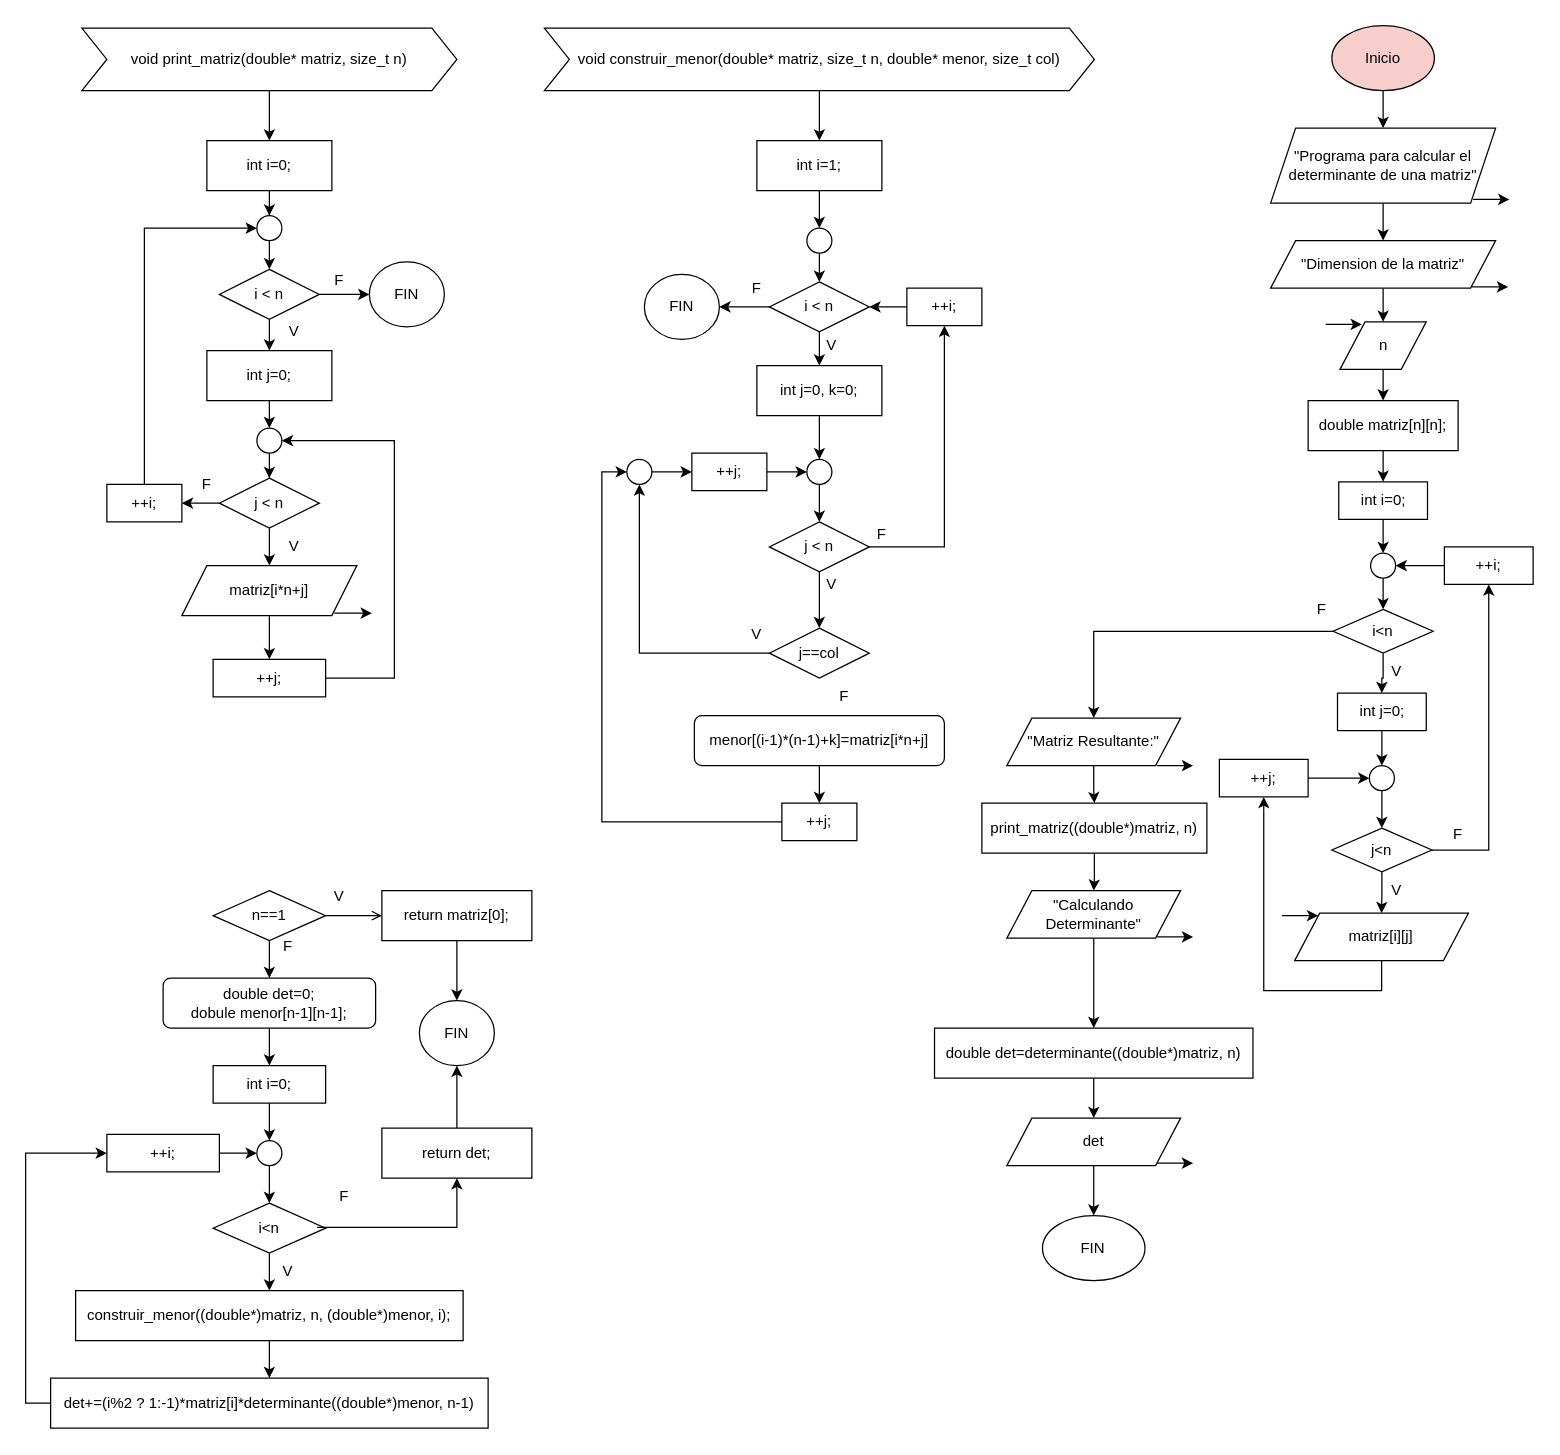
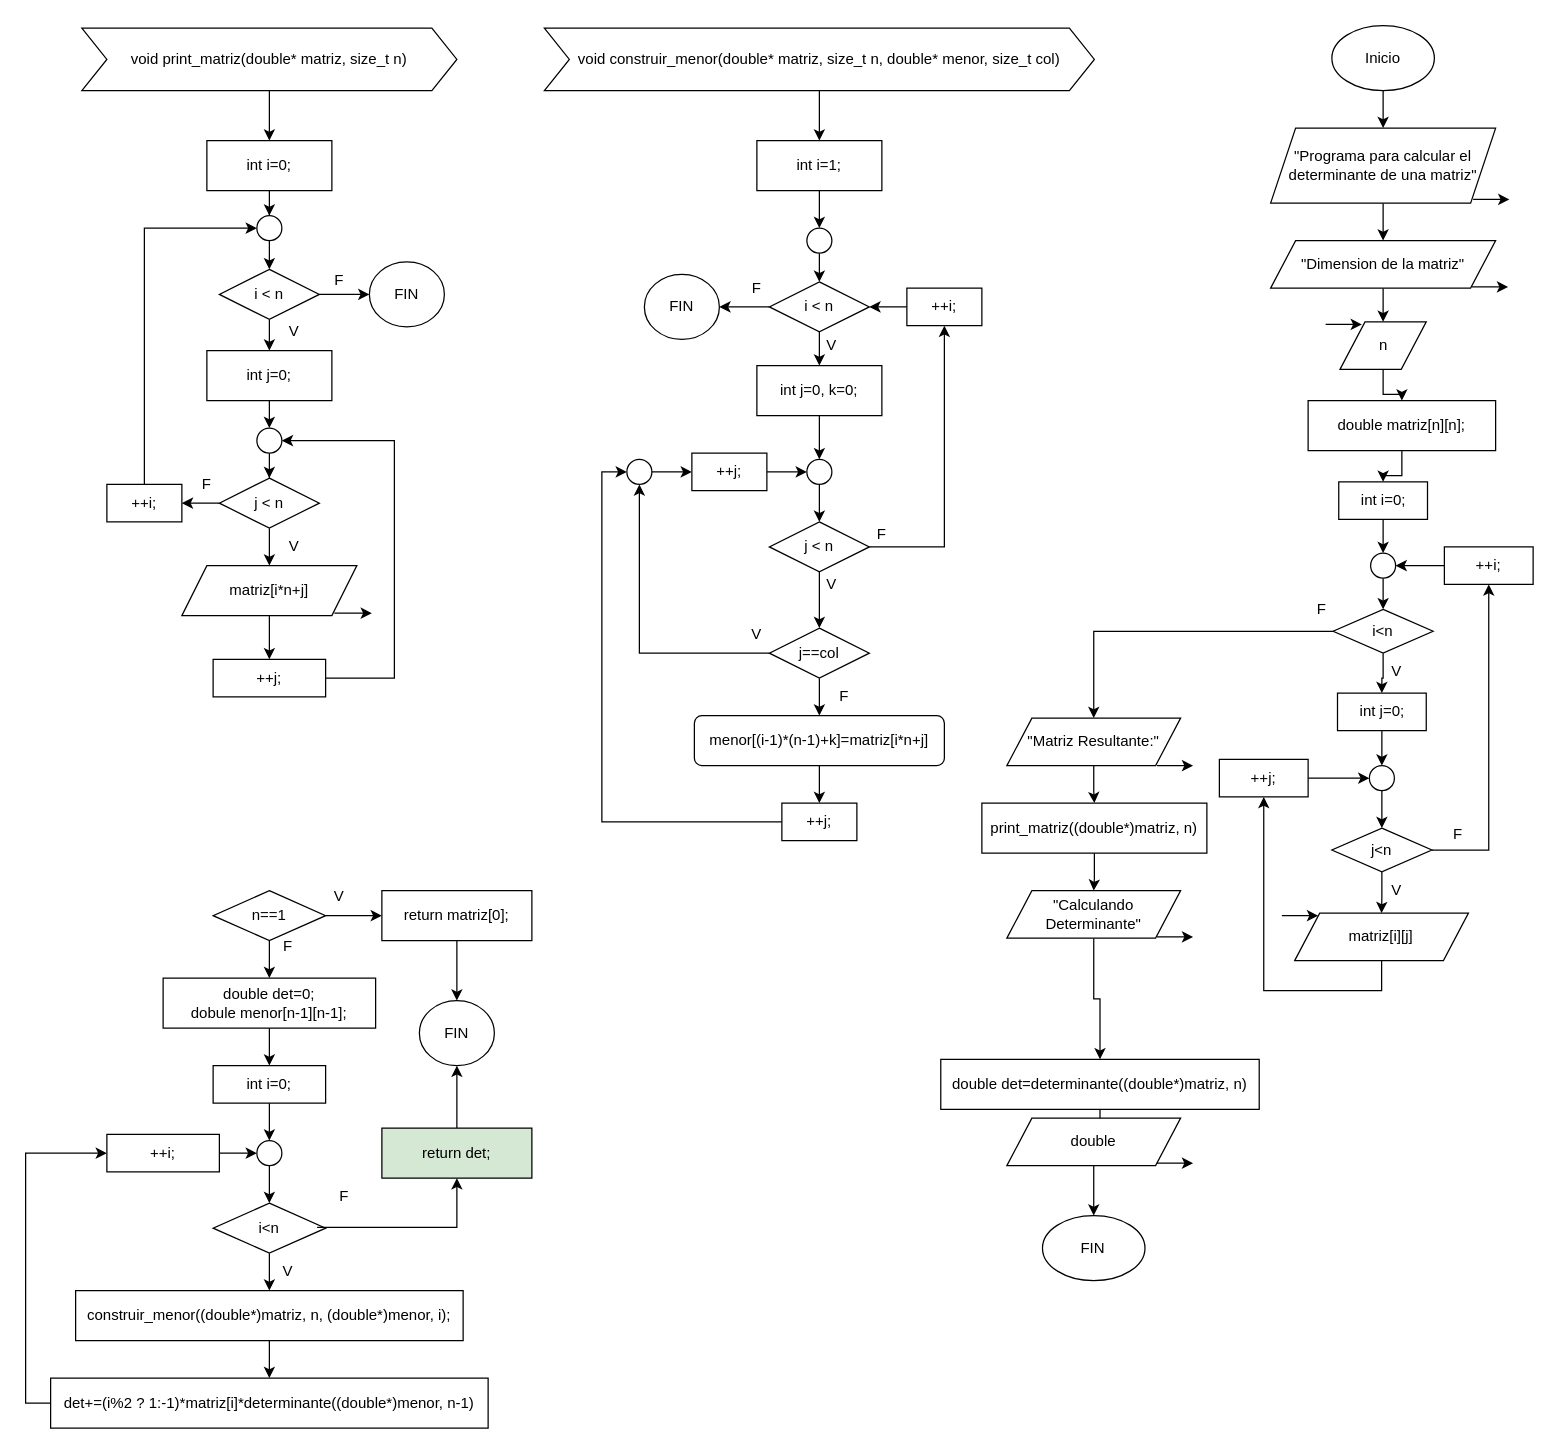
node "Inicio": fillcolor #f8cecc -> #ffffff
node "double matriz[n][n];": size 150x50 -> 188x50
edge "j==col" -> "menor[(i-1)*(n-1)+k]=matriz[i*n+j]": added
edge "n==1" -> "return matriz[0];": arrowhead open -> classic
node "double det=0; dobule menor[n-1][n-1];": shape rounded rectangle -> rectangle
node "double det=determinante((double*)matriz, n)": moved (1094, 1053) -> (1100, 1084)
node "det": label "det" -> "double"
node "return det;": fillcolor #ffffff -> #d5e8d4
